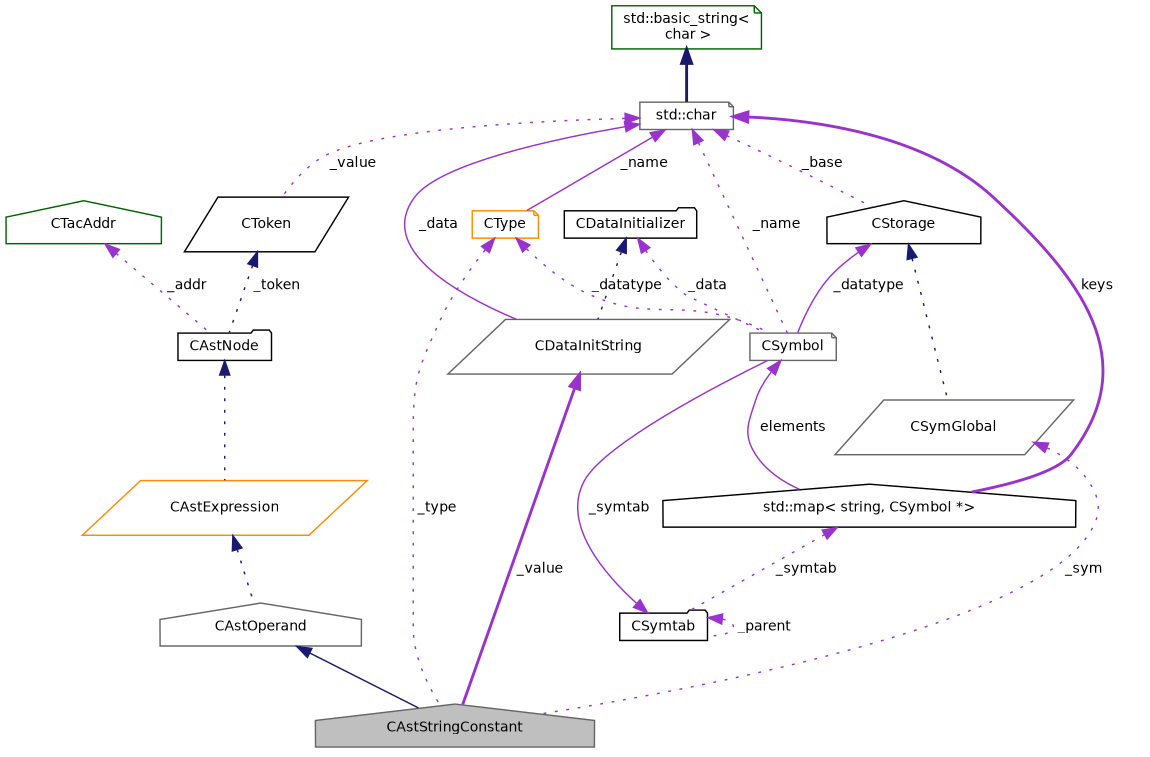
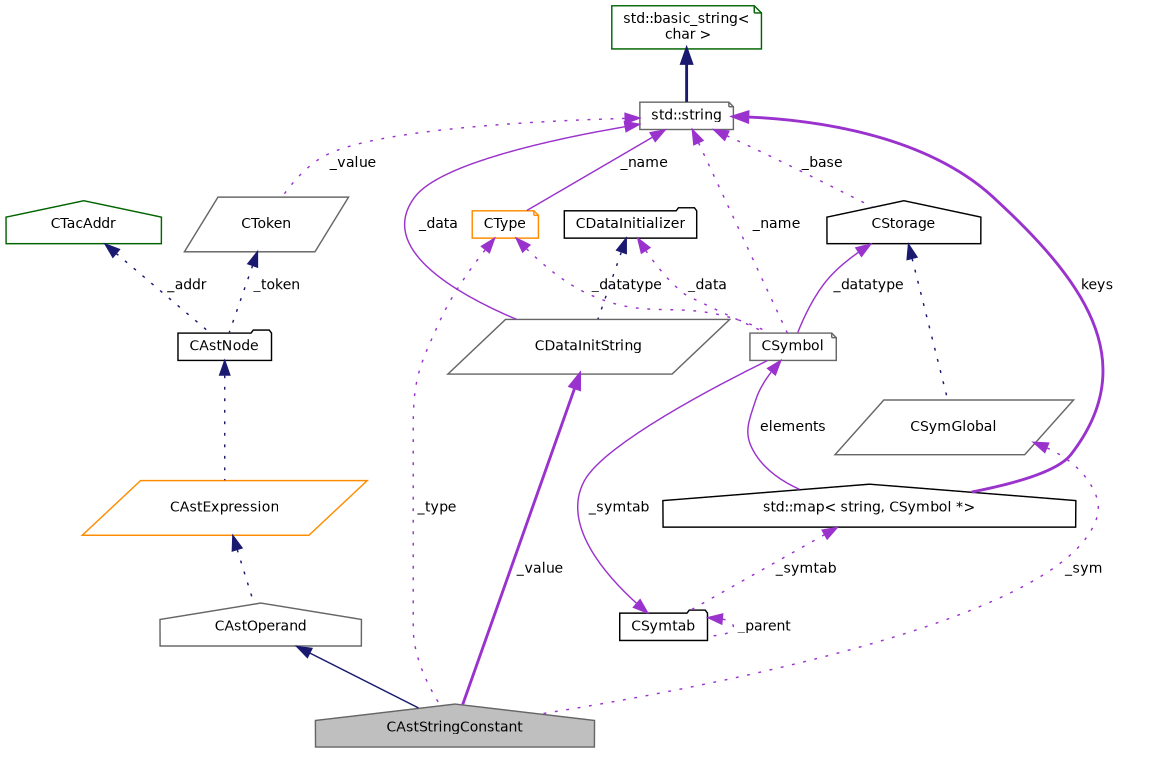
node "std::char": label "std::char" -> "std::string"
node "CToken": color black -> gray40
edge "CAstNode" -> "CTacAddr": color darkorchid3 -> midnightblue
